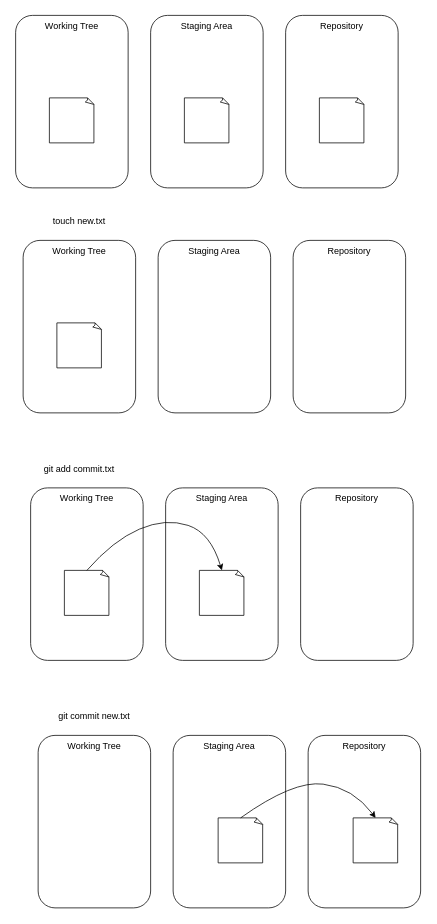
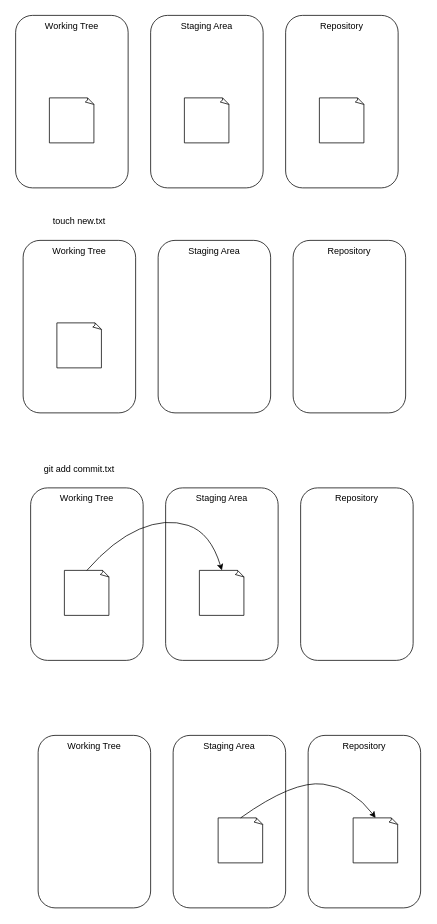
node "git commit new.txt": removed
